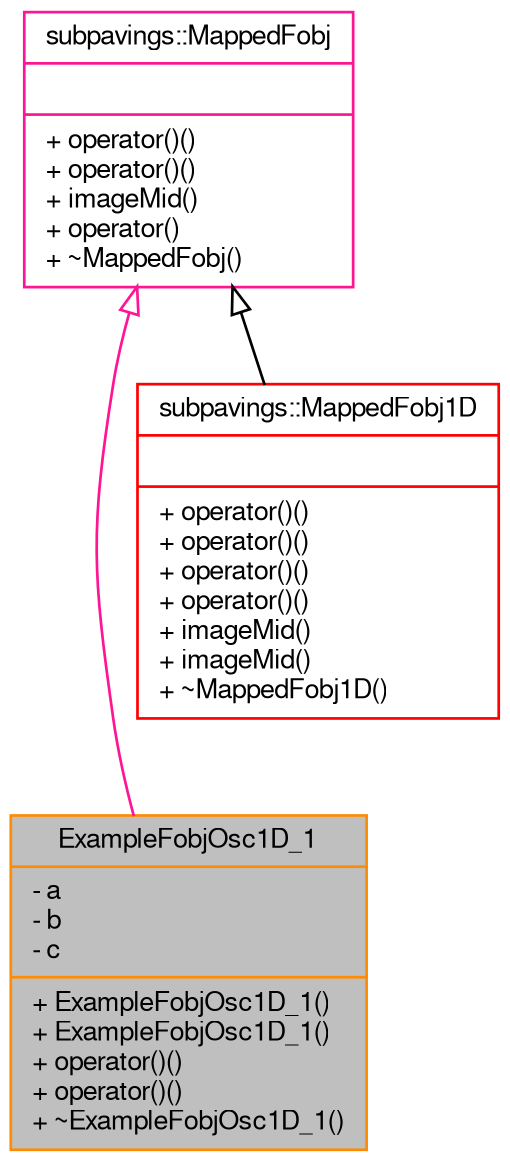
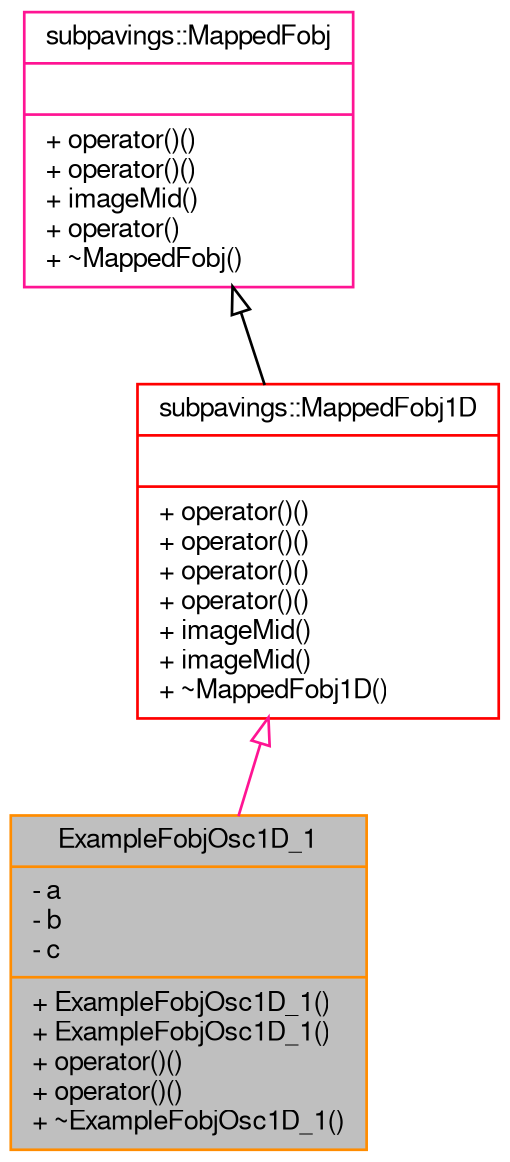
edge "ExampleFobjOsc1D_1" -> "subpavings::MappedFobj": now "ExampleFobjOsc1D_1" -> "subpavings::MappedFobj1D"
